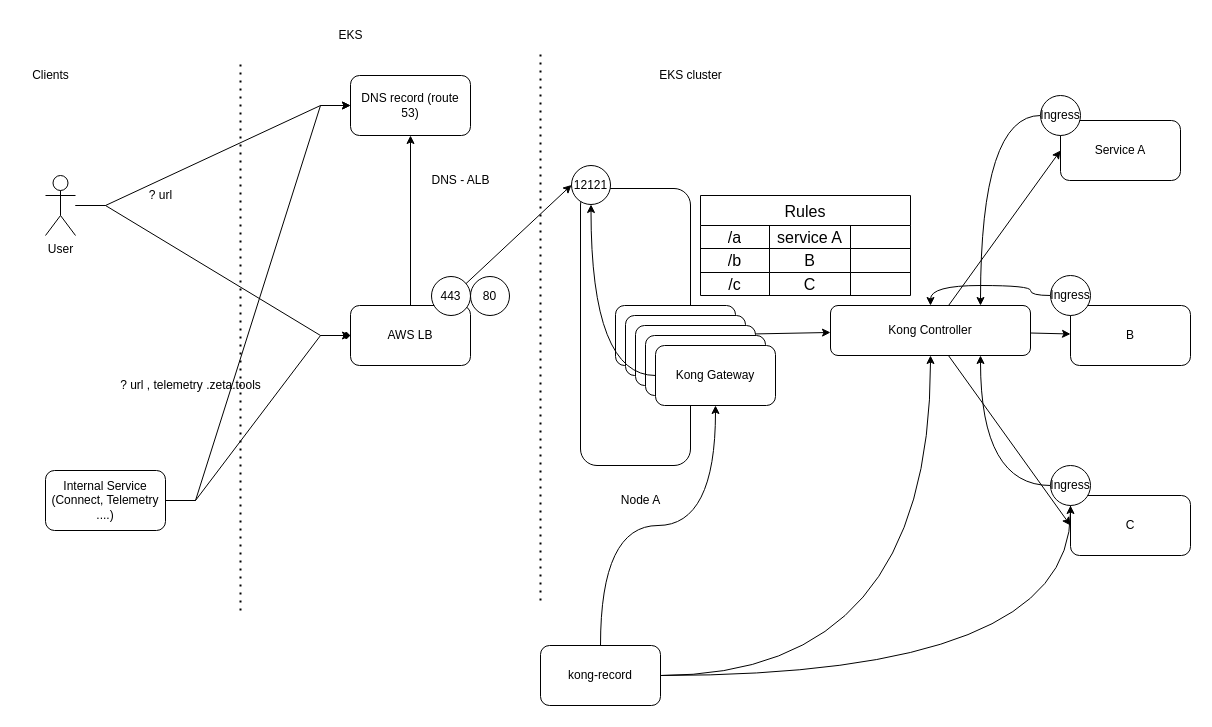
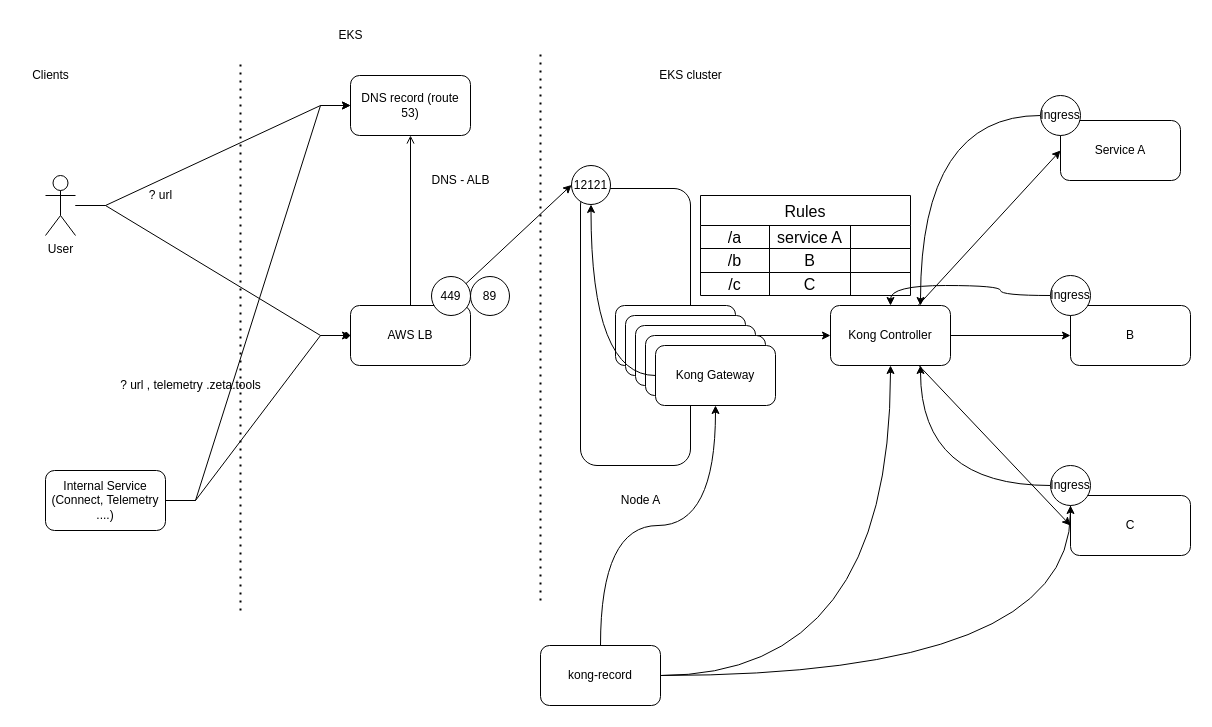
edge "AWS LB" -> "DNS record (route 53)": arrowhead classic -> open
node "443": label "443" -> "449"
node "80": label "80" -> "89"
node "Kong Controller": size 200x50 -> 120x60
